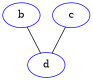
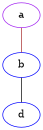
node "a": added
node "c": removed
